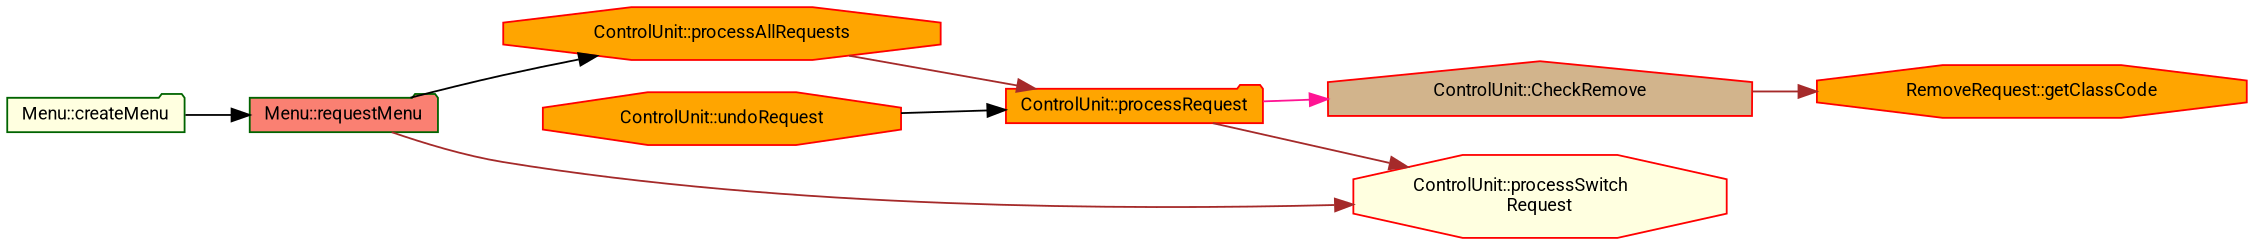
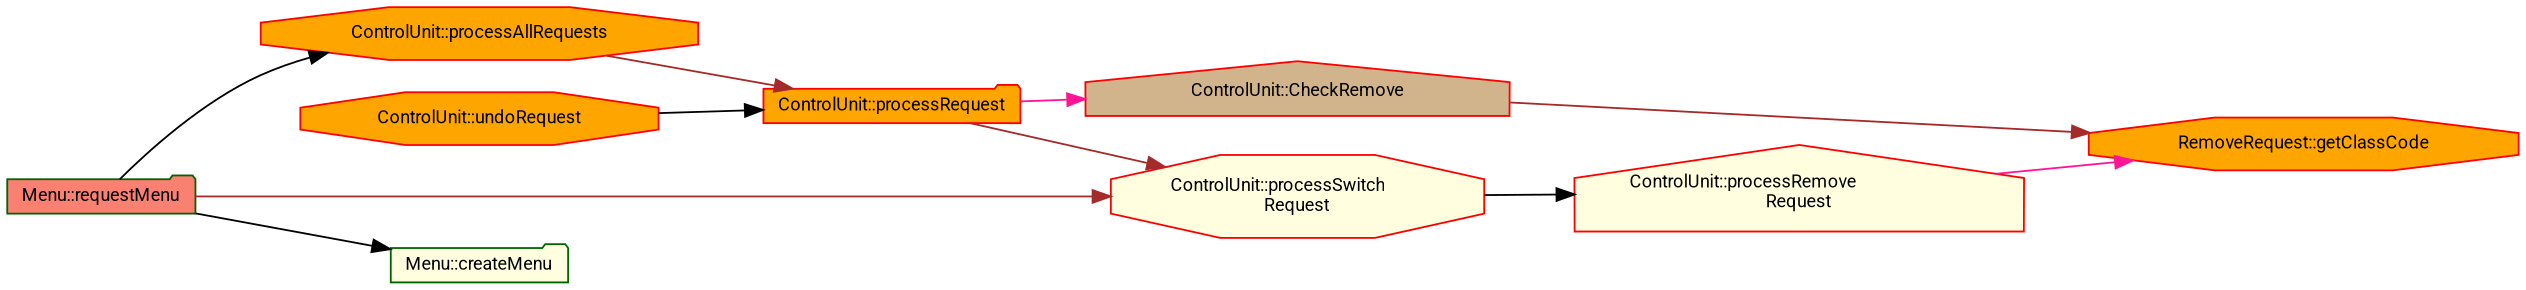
edge "Menu::createMenu" -> "Menu::requestMenu": reversed
node "ControlUnit::processRemove Request": added
